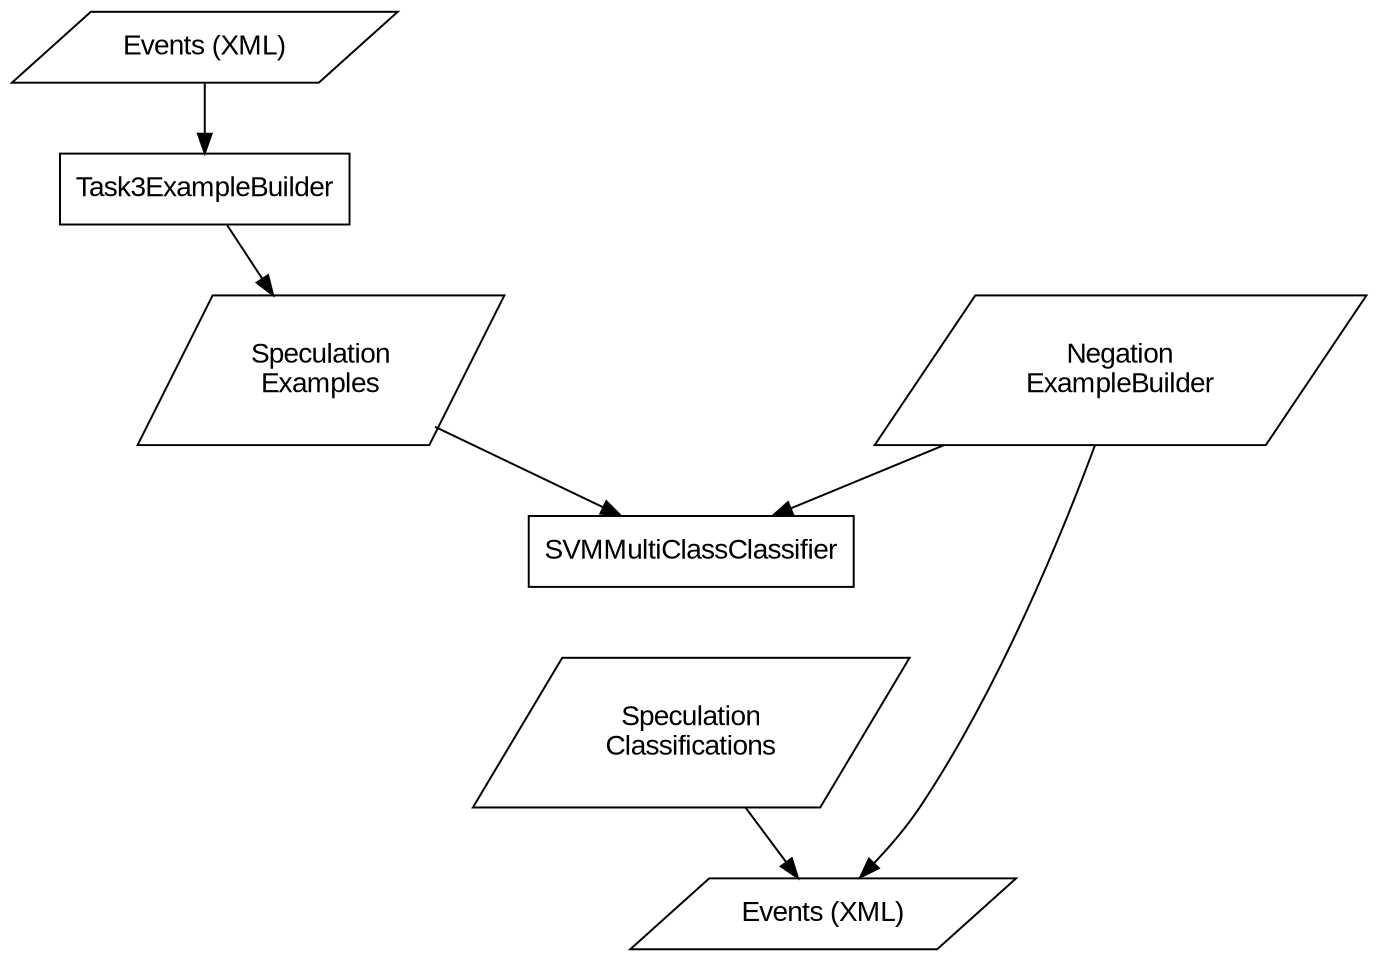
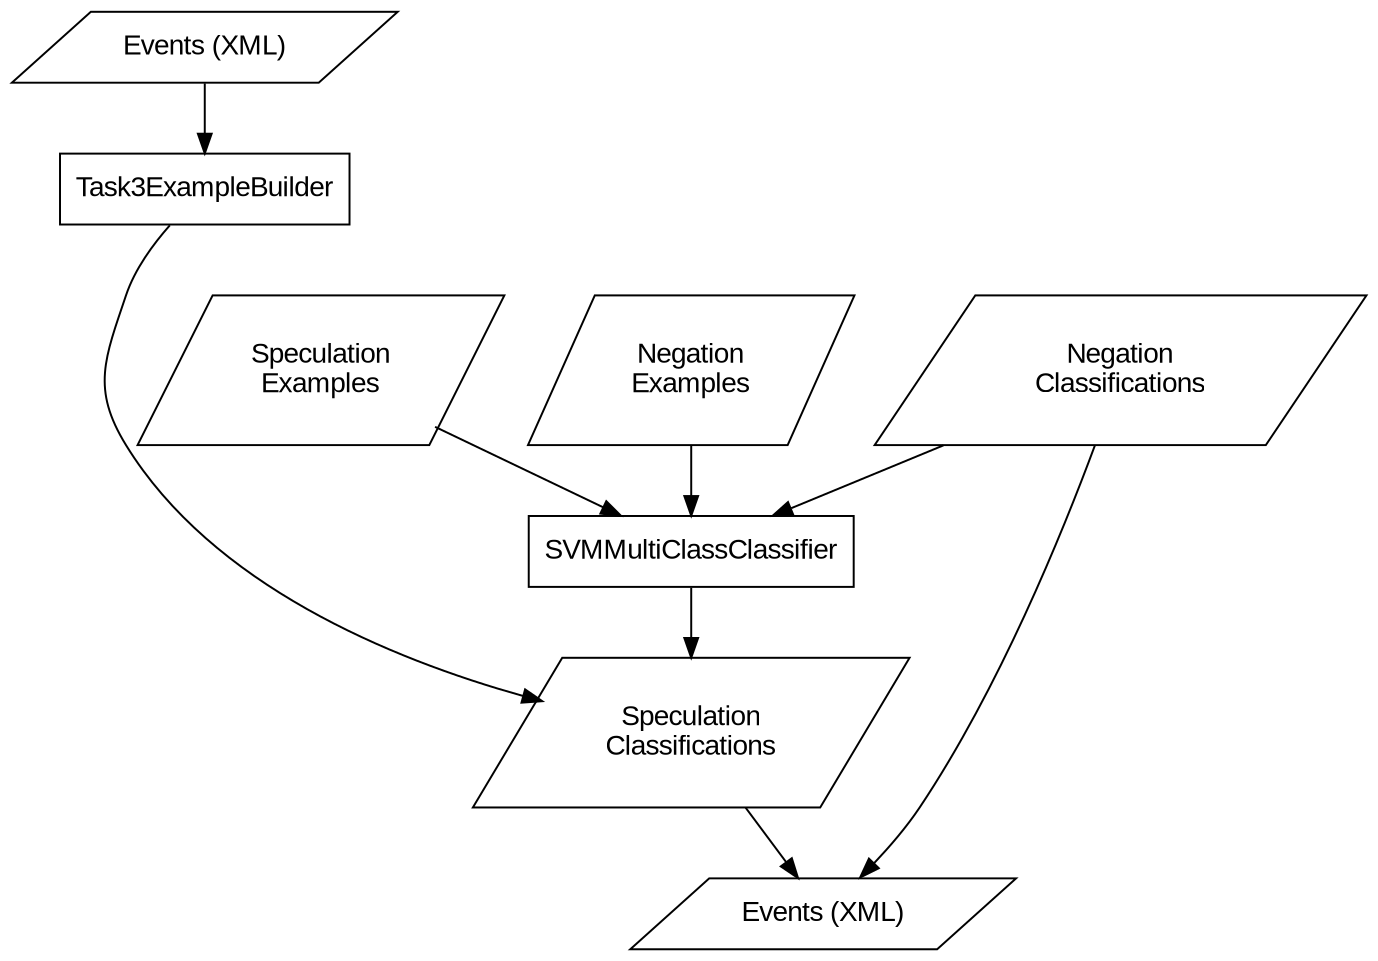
edge "Task3ExampleBuilder" -> "Speculation Examples": now "Task3ExampleBuilder" -> "Speculation Classifications"
node "Negation Examples": added
node "Negation ExampleBuilder": label "Negation ExampleBuilder" -> "Negation Classifications"
edge "SVMMultiClassClassifier" -> "Speculation Classifications": added
